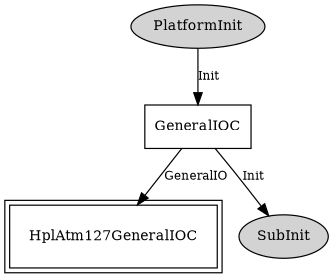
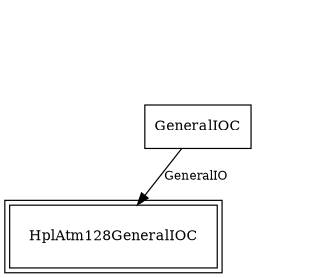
node "PlatformInit": removed
node "HplAtm127GeneralIOC": label "HplAtm127GeneralIOC" -> "HplAtm128GeneralIOC"
node "SubInit": removed
